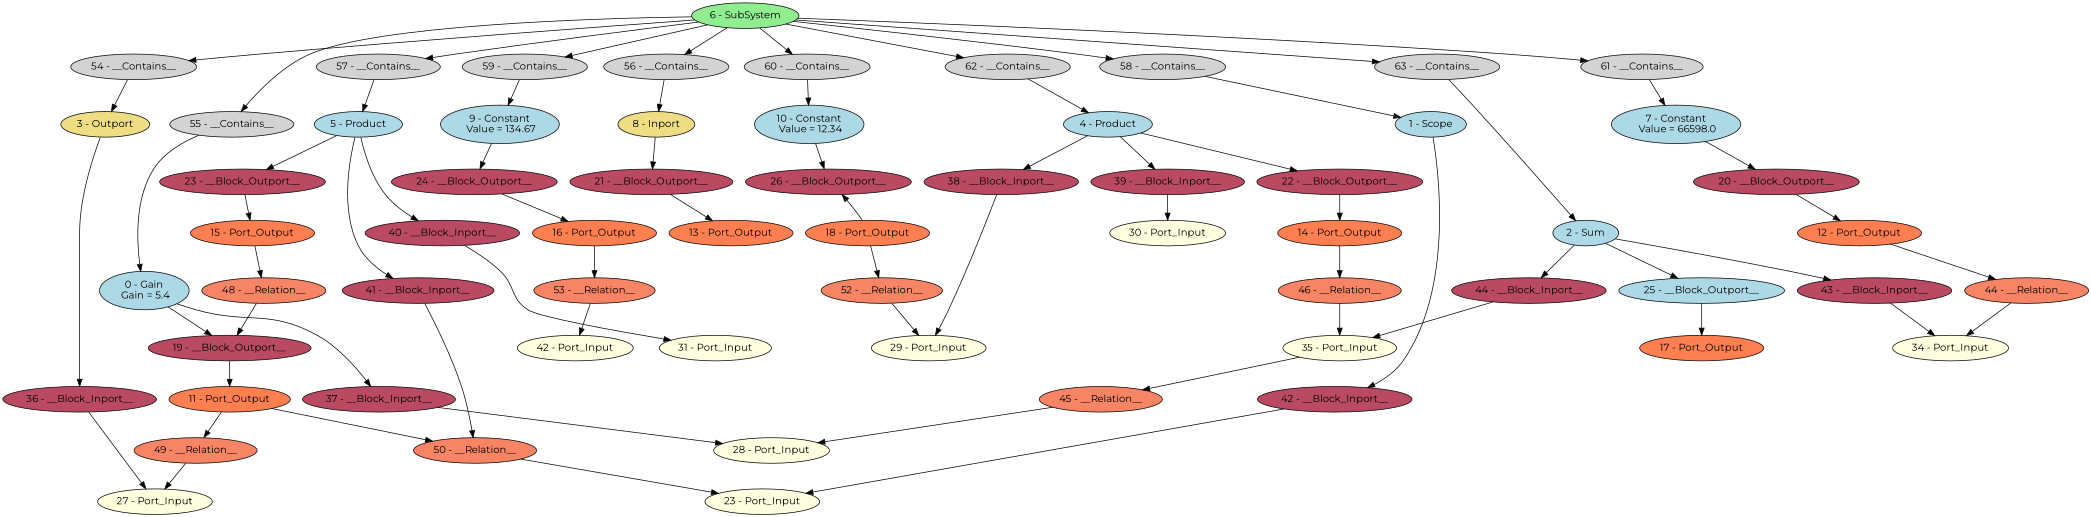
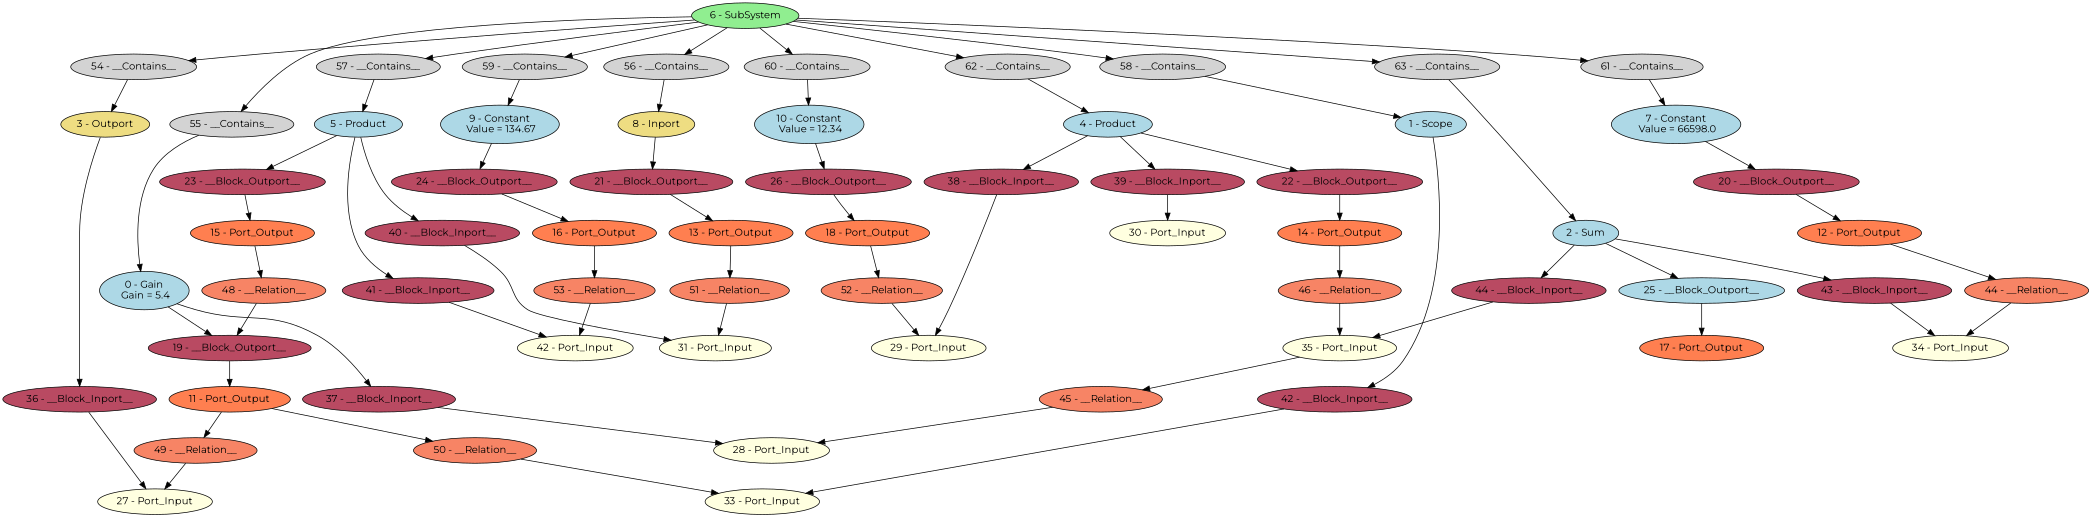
edge "18 - Port_Output" -> "26 - __Block_Outport__": reversed
node "51 - __Relation__": added
edge "41 - __Block_Inport__" -> "50 - __Relation__": now "41 - __Block_Inport__" -> "42 - Port_Input"
node "23 - Port_Input": label "23 - Port_Input" -> "33 - Port_Input"
